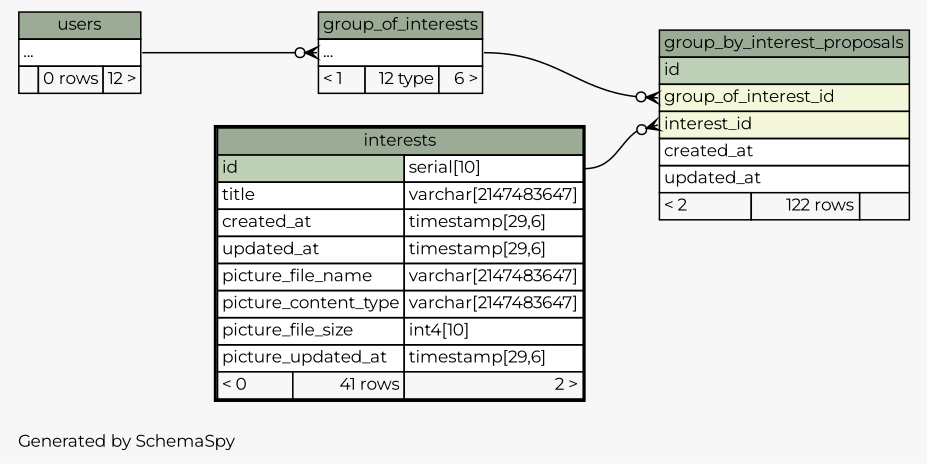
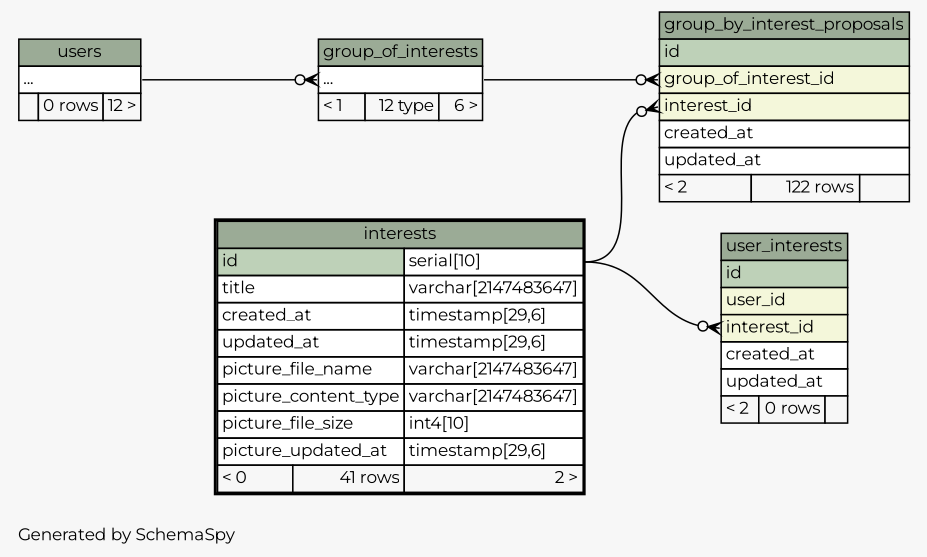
node "user_interests": added
